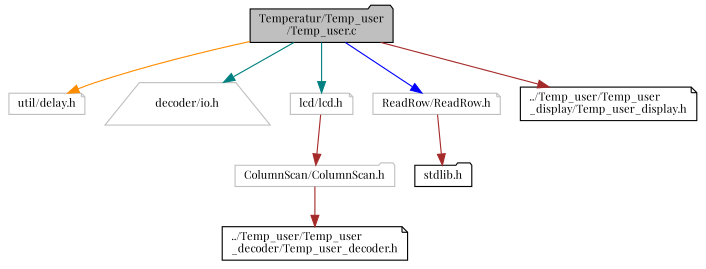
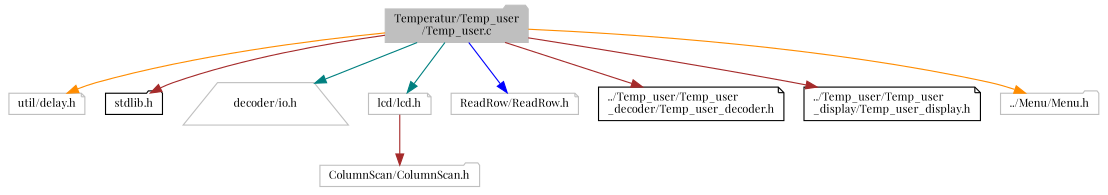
node "Temperatur/Temp_user /Temp_user.c": color black -> grey75
node "../Menu/Menu.h": added
edge "ReadRow/ReadRow.h" -> "stdlib.h": now "Temperatur/Temp_user /Temp_user.c" -> "stdlib.h"
edge "ColumnScan/ColumnScan.h" -> "../Temp_user/Temp_user _decoder/Temp_user_decoder.h": now "Temperatur/Temp_user /Temp_user.c" -> "../Temp_user/Temp_user _decoder/Temp_user_decoder.h"
